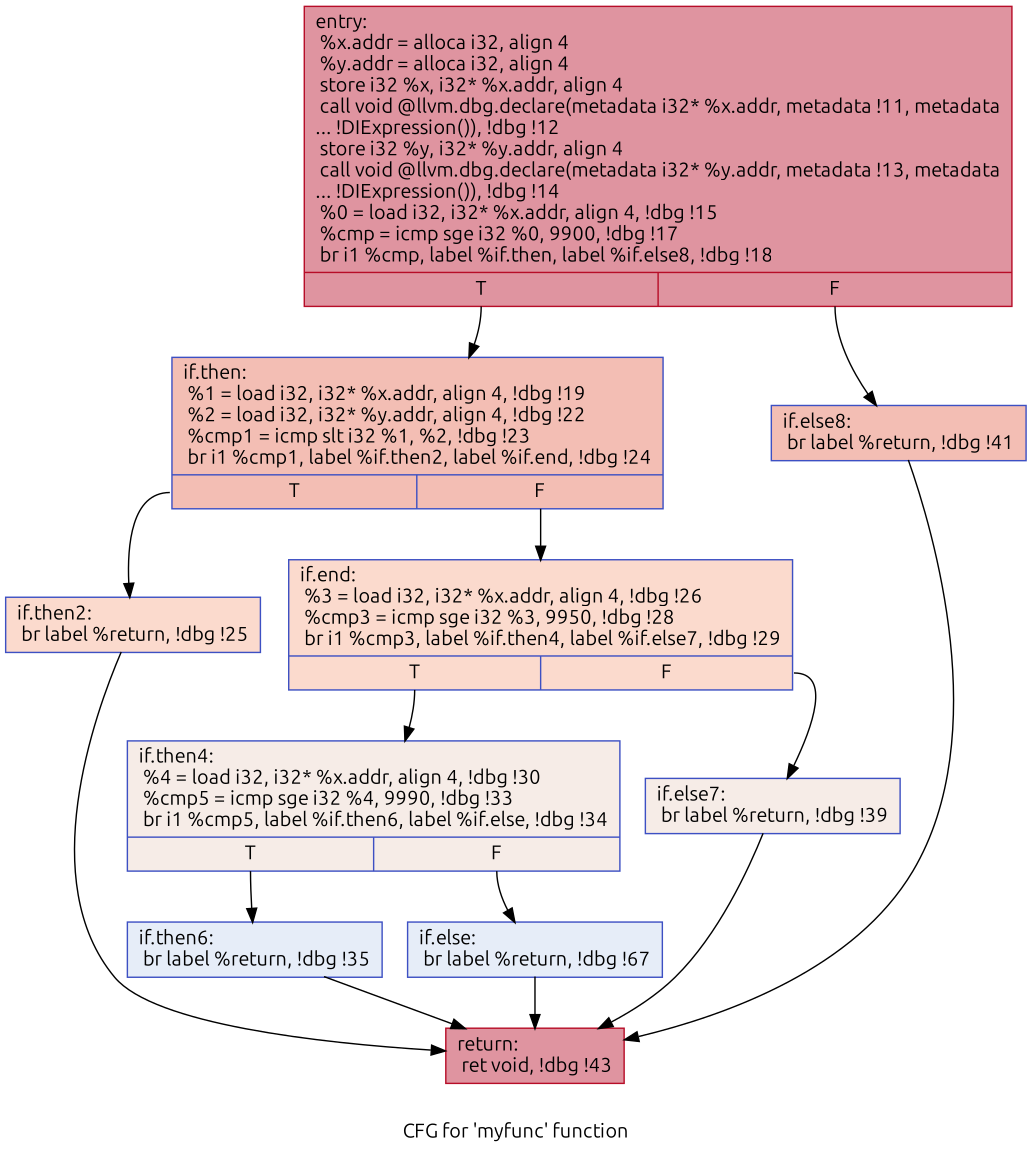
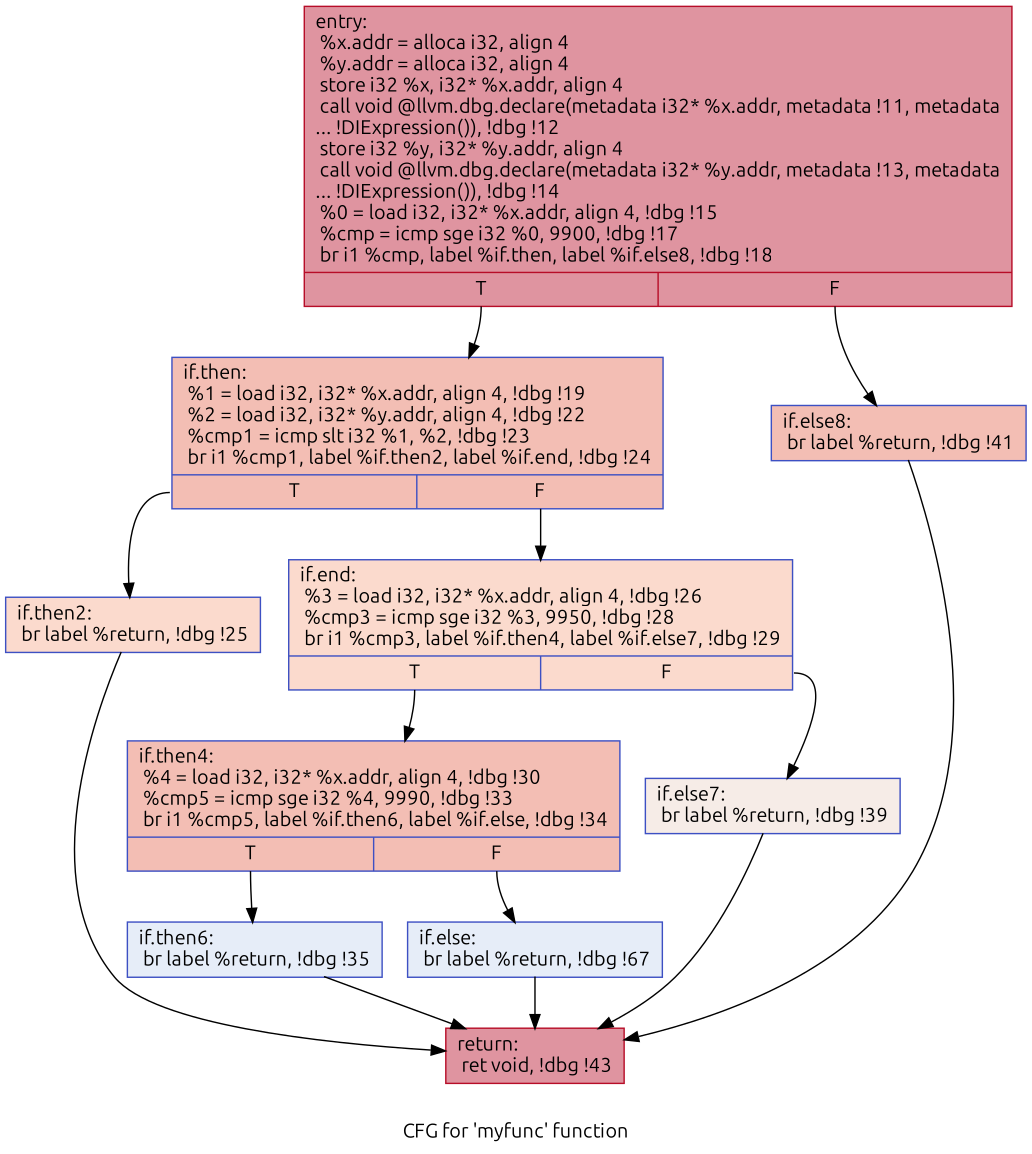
node "if.then4:": fillcolor #ead5c970 -> #e36c5570
